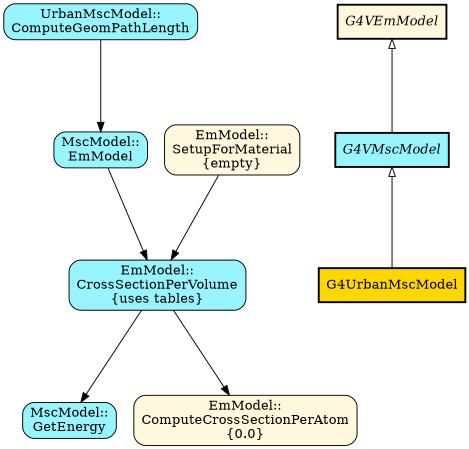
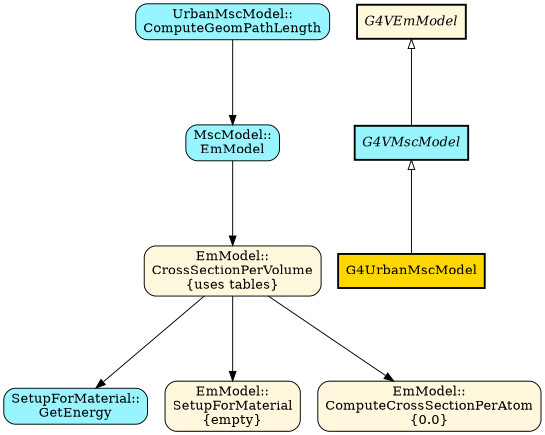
edge "EmModel:: SetupForMaterial {empty}" -> "EmModel:: CrossSectionPerVolume {uses tables}": reversed
node "EmModel:: CrossSectionPerVolume {uses tables}": fillcolor cadetblue1 -> cornsilk
node "MscModel:: GetEnergy": label "MscModel:: GetEnergy" -> "SetupForMaterial:: GetEnergy"
